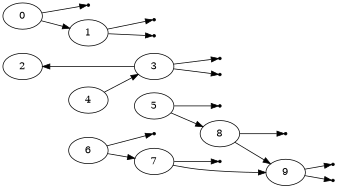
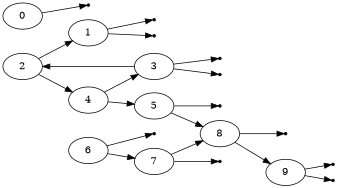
edge "0" -> "1": now "2" -> "1"
edge "2" -> "4": added
edge "4" -> "5": added
edge "7" -> "9": now "7" -> "8"
